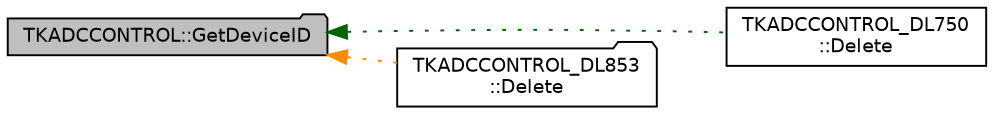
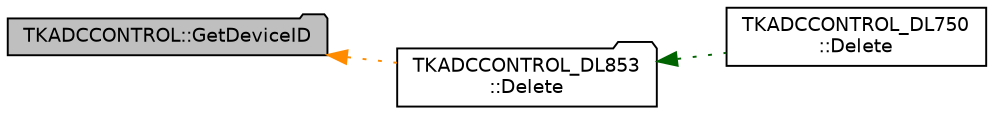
edge "TKADCCONTROL_DL750 ::Delete" -> "TKADCCONTROL::GetDeviceID": now "TKADCCONTROL_DL750 ::Delete" -> "TKADCCONTROL_DL853 ::Delete"
